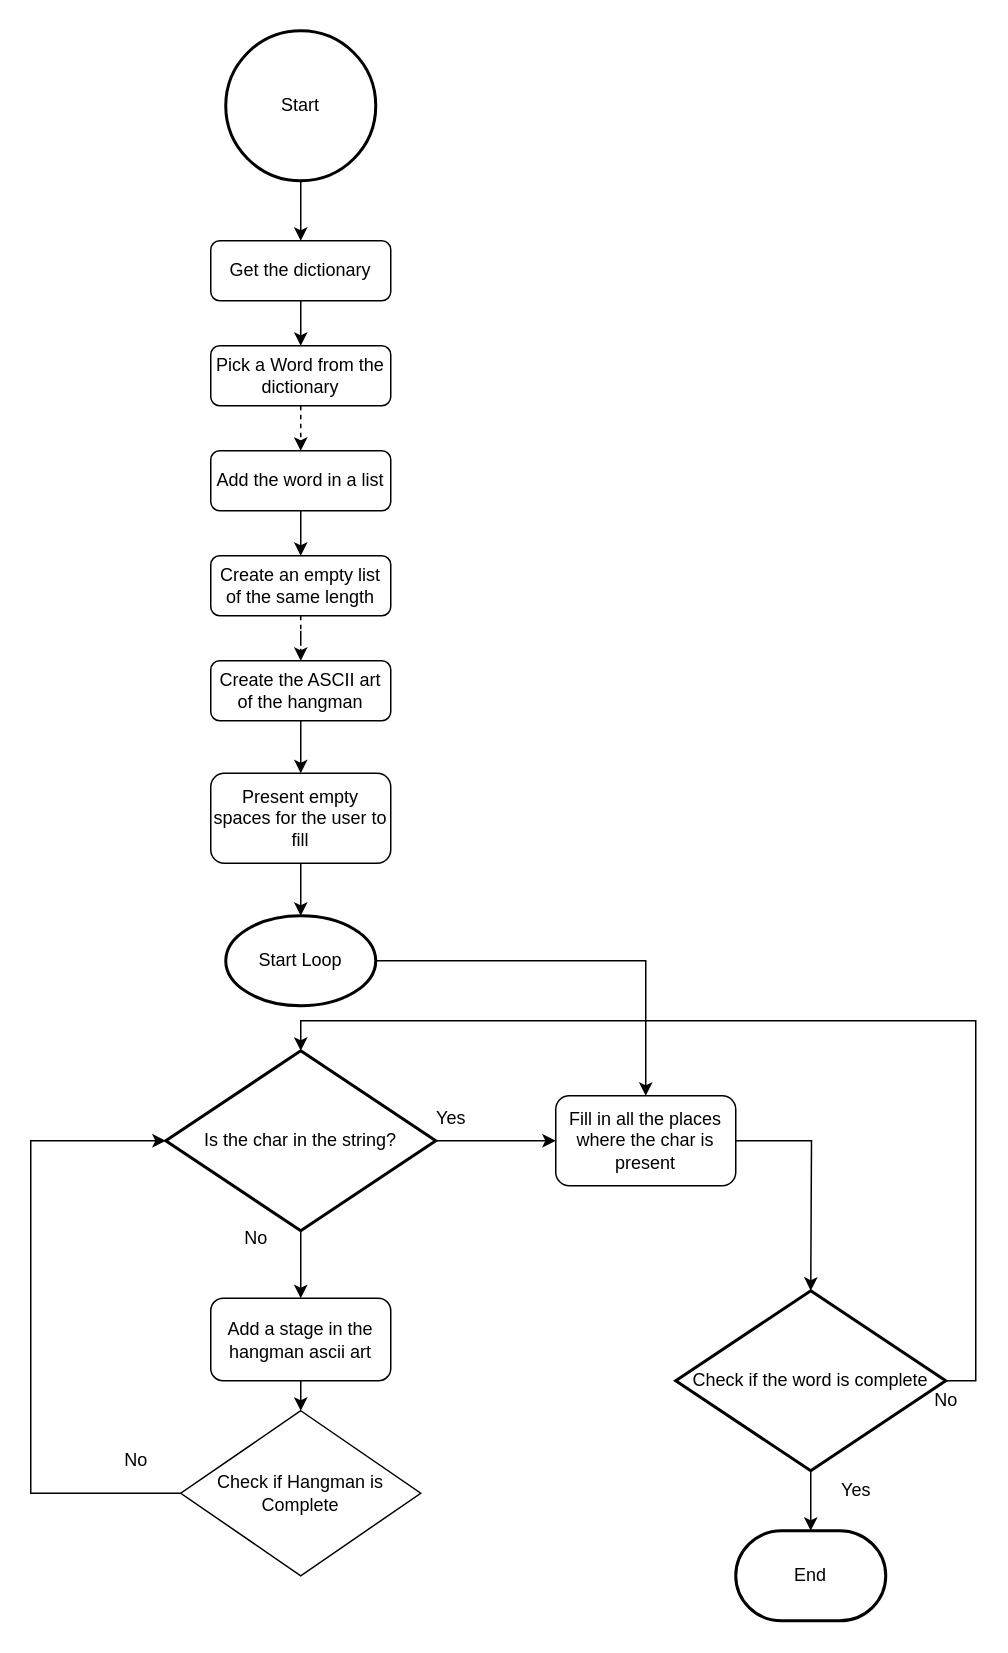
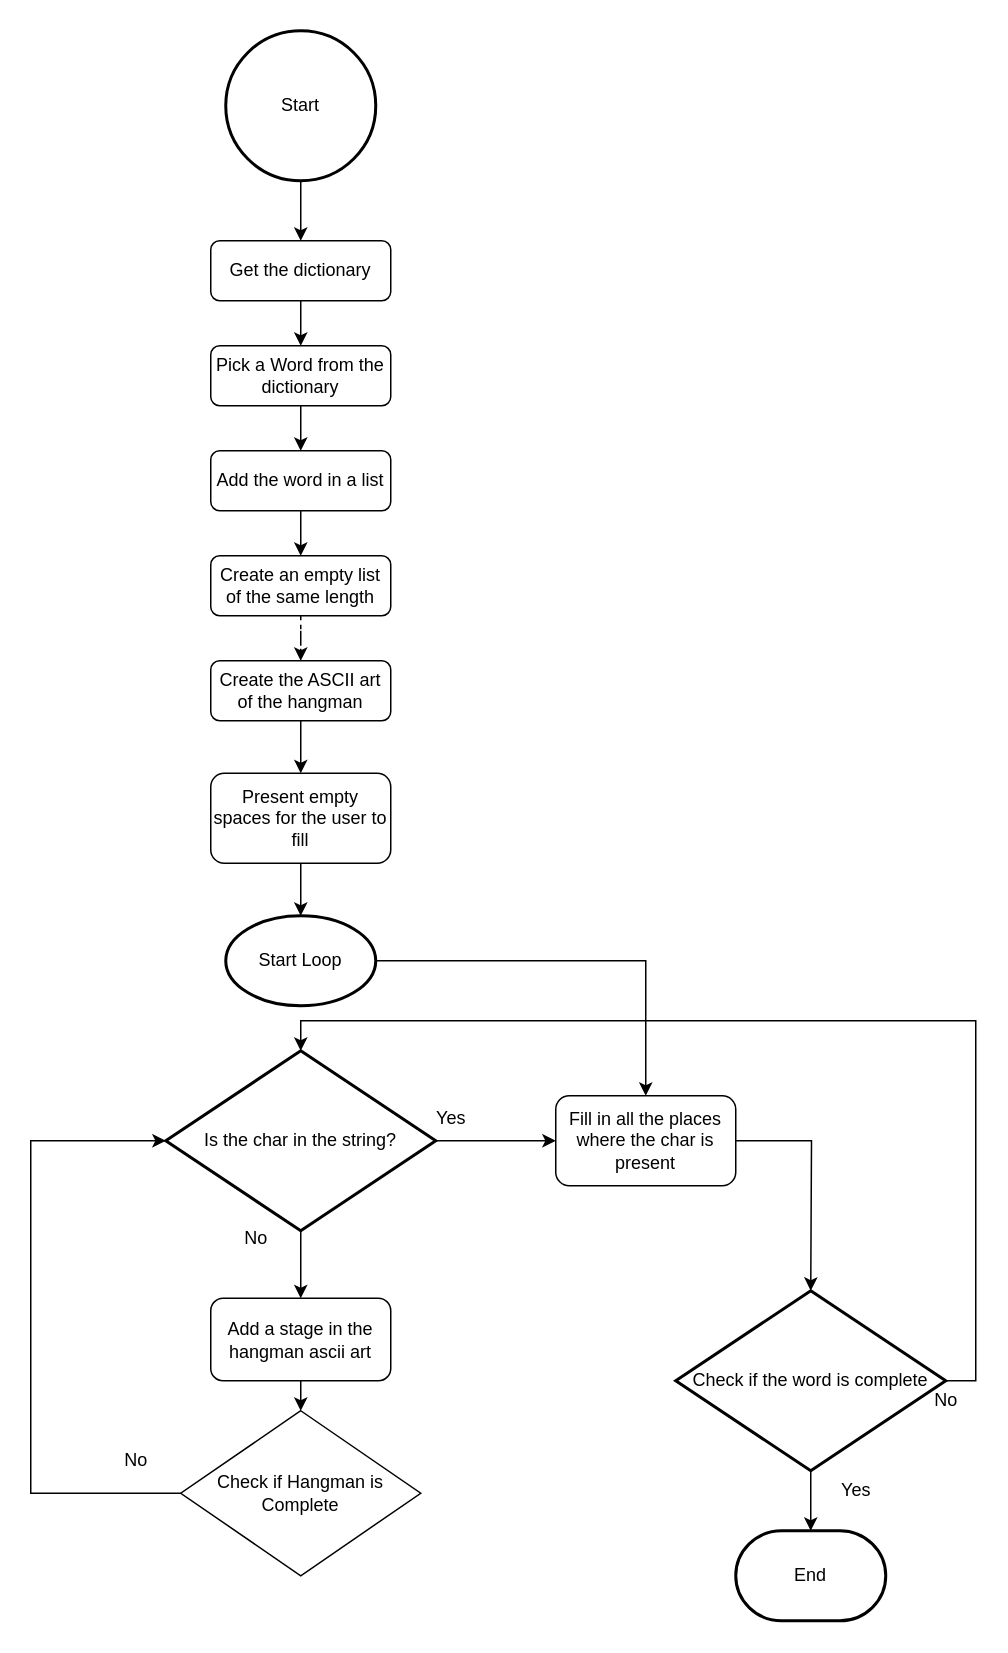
edge "Pick a Word from the dictionary" -> "Add the word in a list": style dashed -> solid
